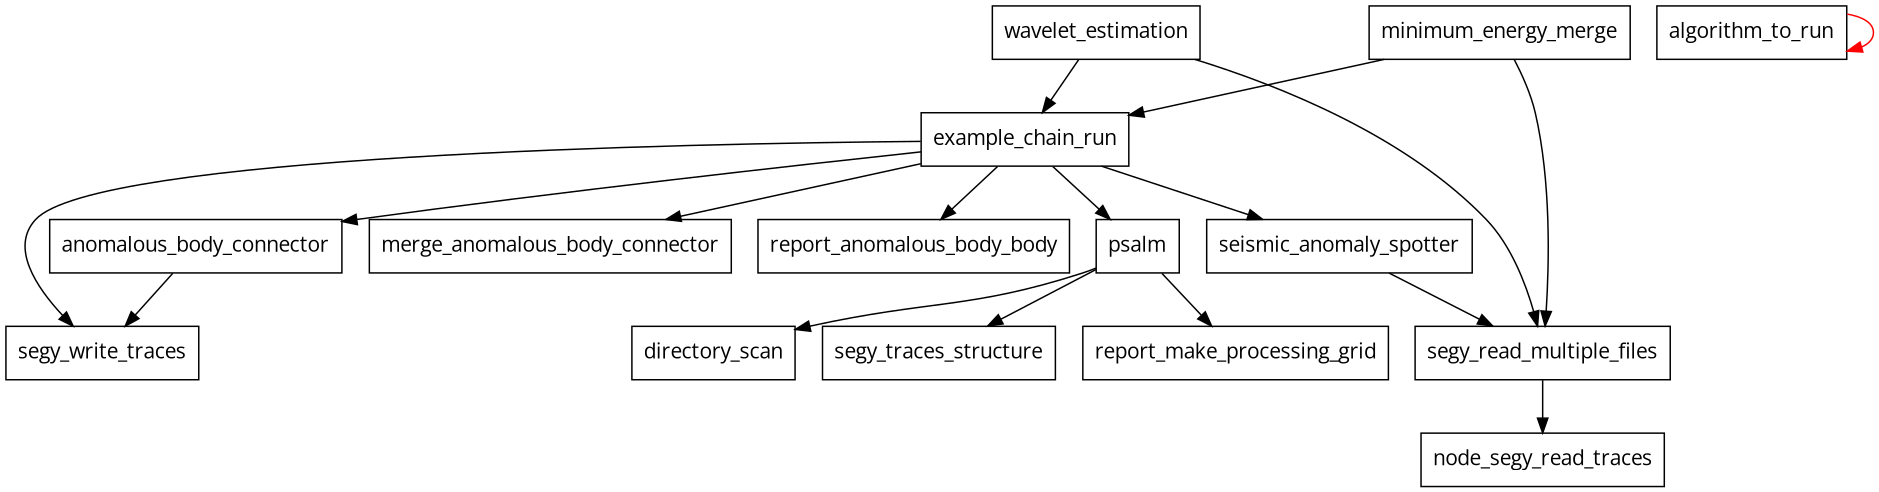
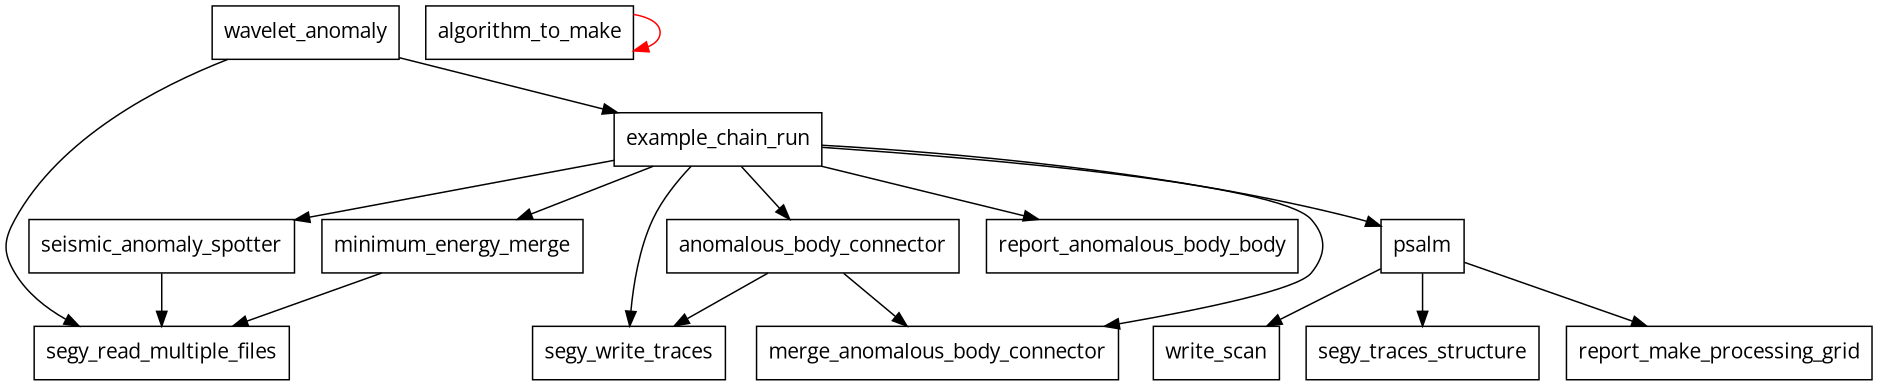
node "wavelet_estimation": label "wavelet_estimation" -> "wavelet_anomaly"
node "algorithm_to_run": label "algorithm_to_run" -> "algorithm_to_make"
edge "minimum_energy_merge" -> "example_chain_run": reversed
edge "anomalous_body_connector" -> "merge_anomalous_body_connector": added
node "directory_scan": label "directory_scan" -> "write_scan"
node "node_segy_read_traces": removed
